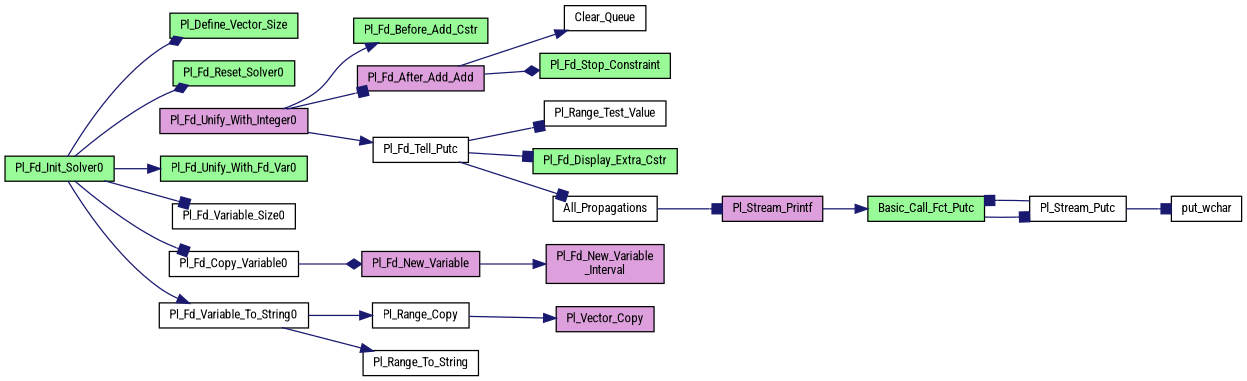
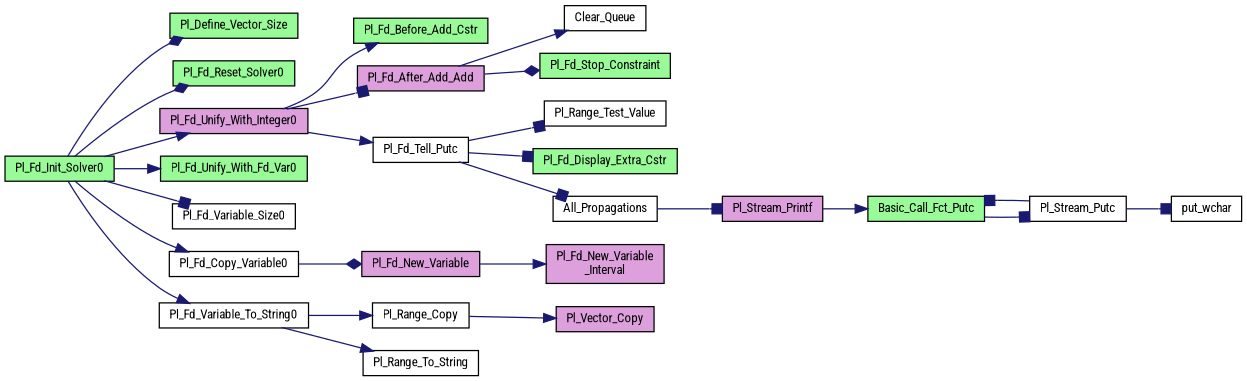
edge "Pl_Fd_Init_Solver0" -> "Pl_Fd_Unify_With_Integer0": added
edge "Pl_Fd_Init_Solver0" -> "Pl_Fd_Copy_Variable0": arrowhead box -> normal
